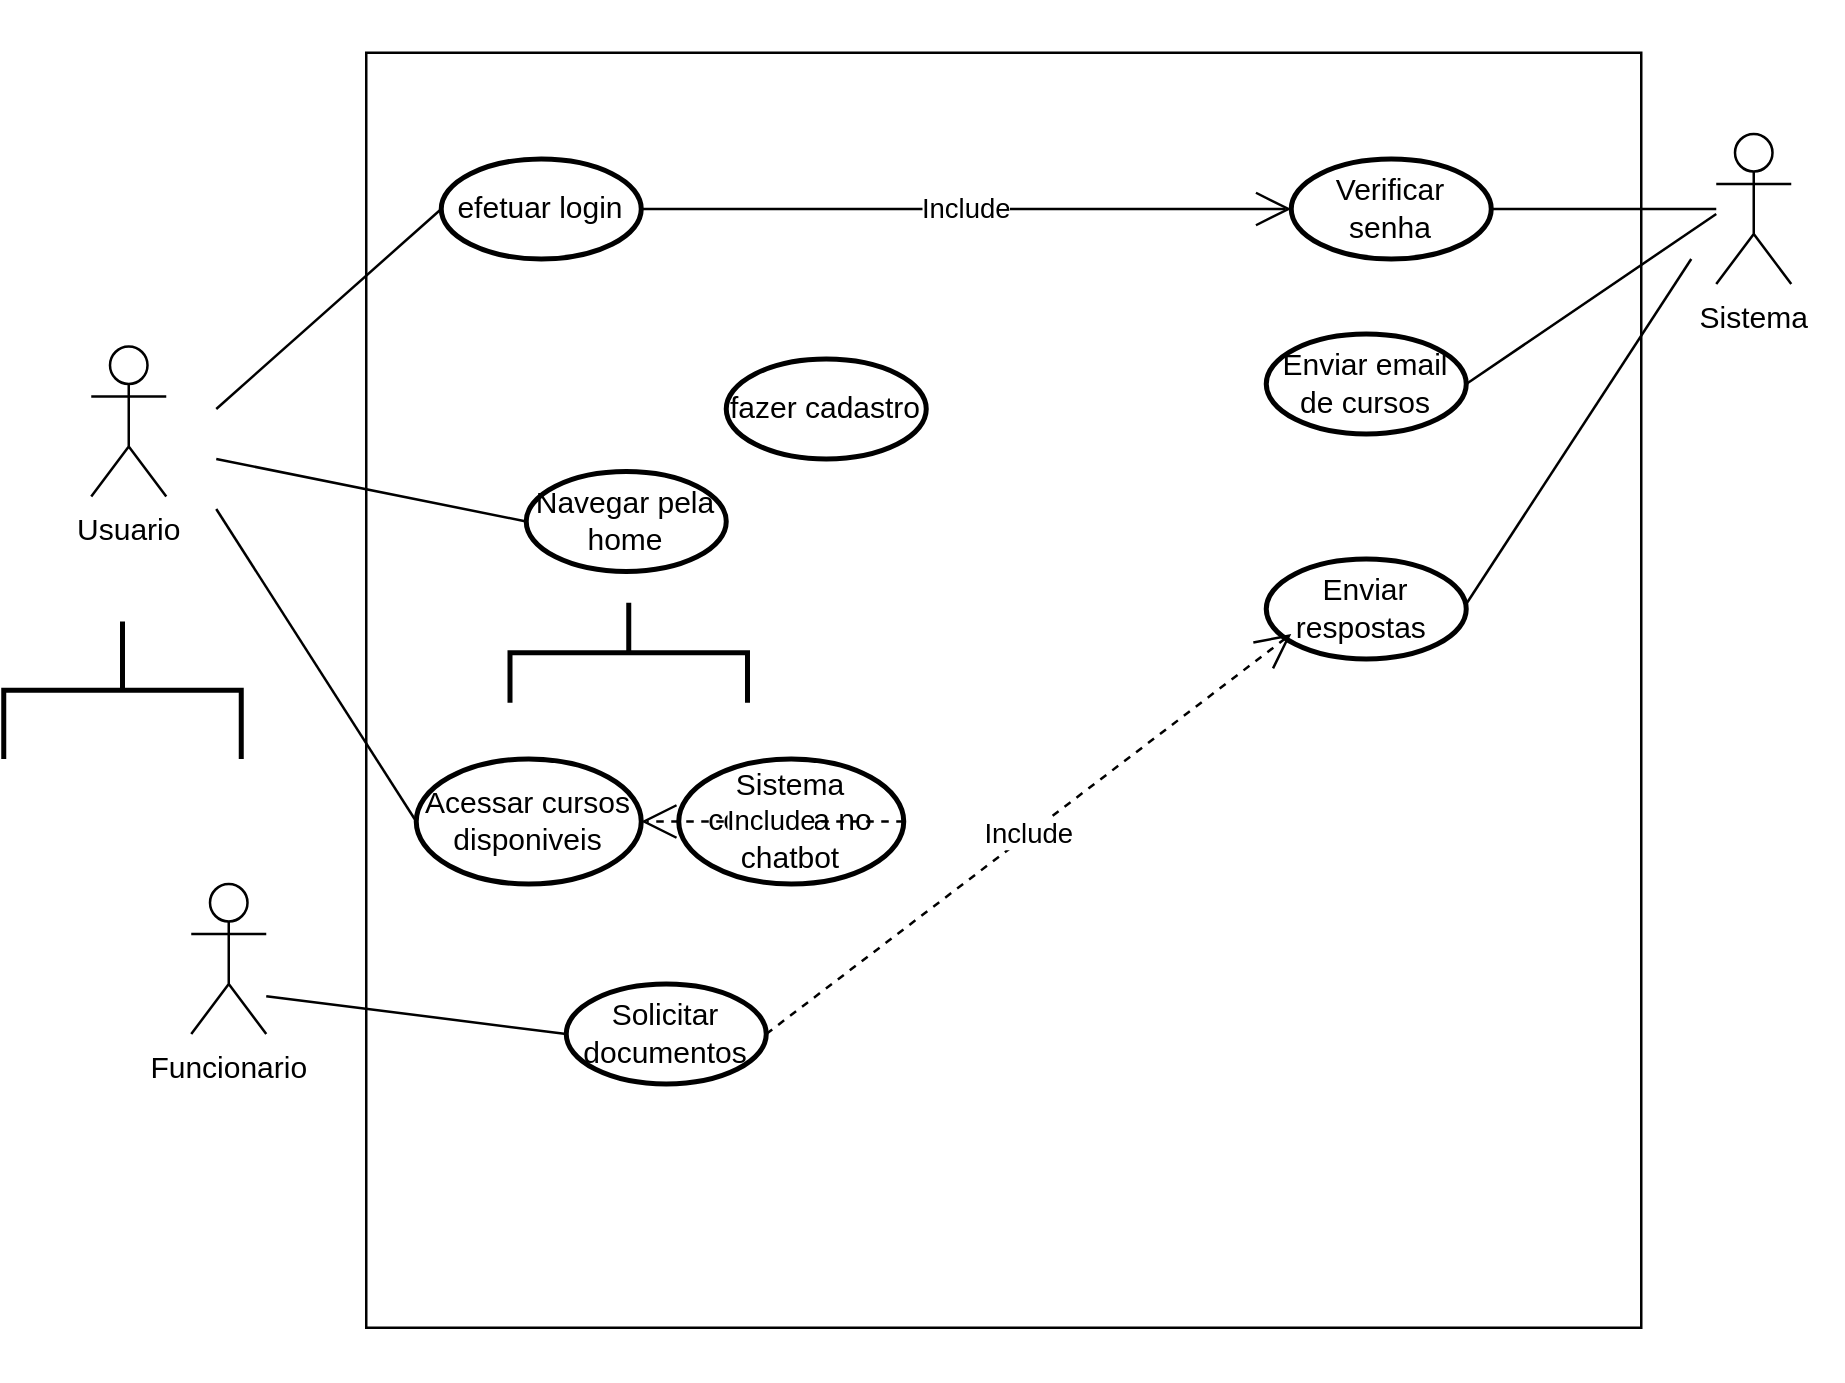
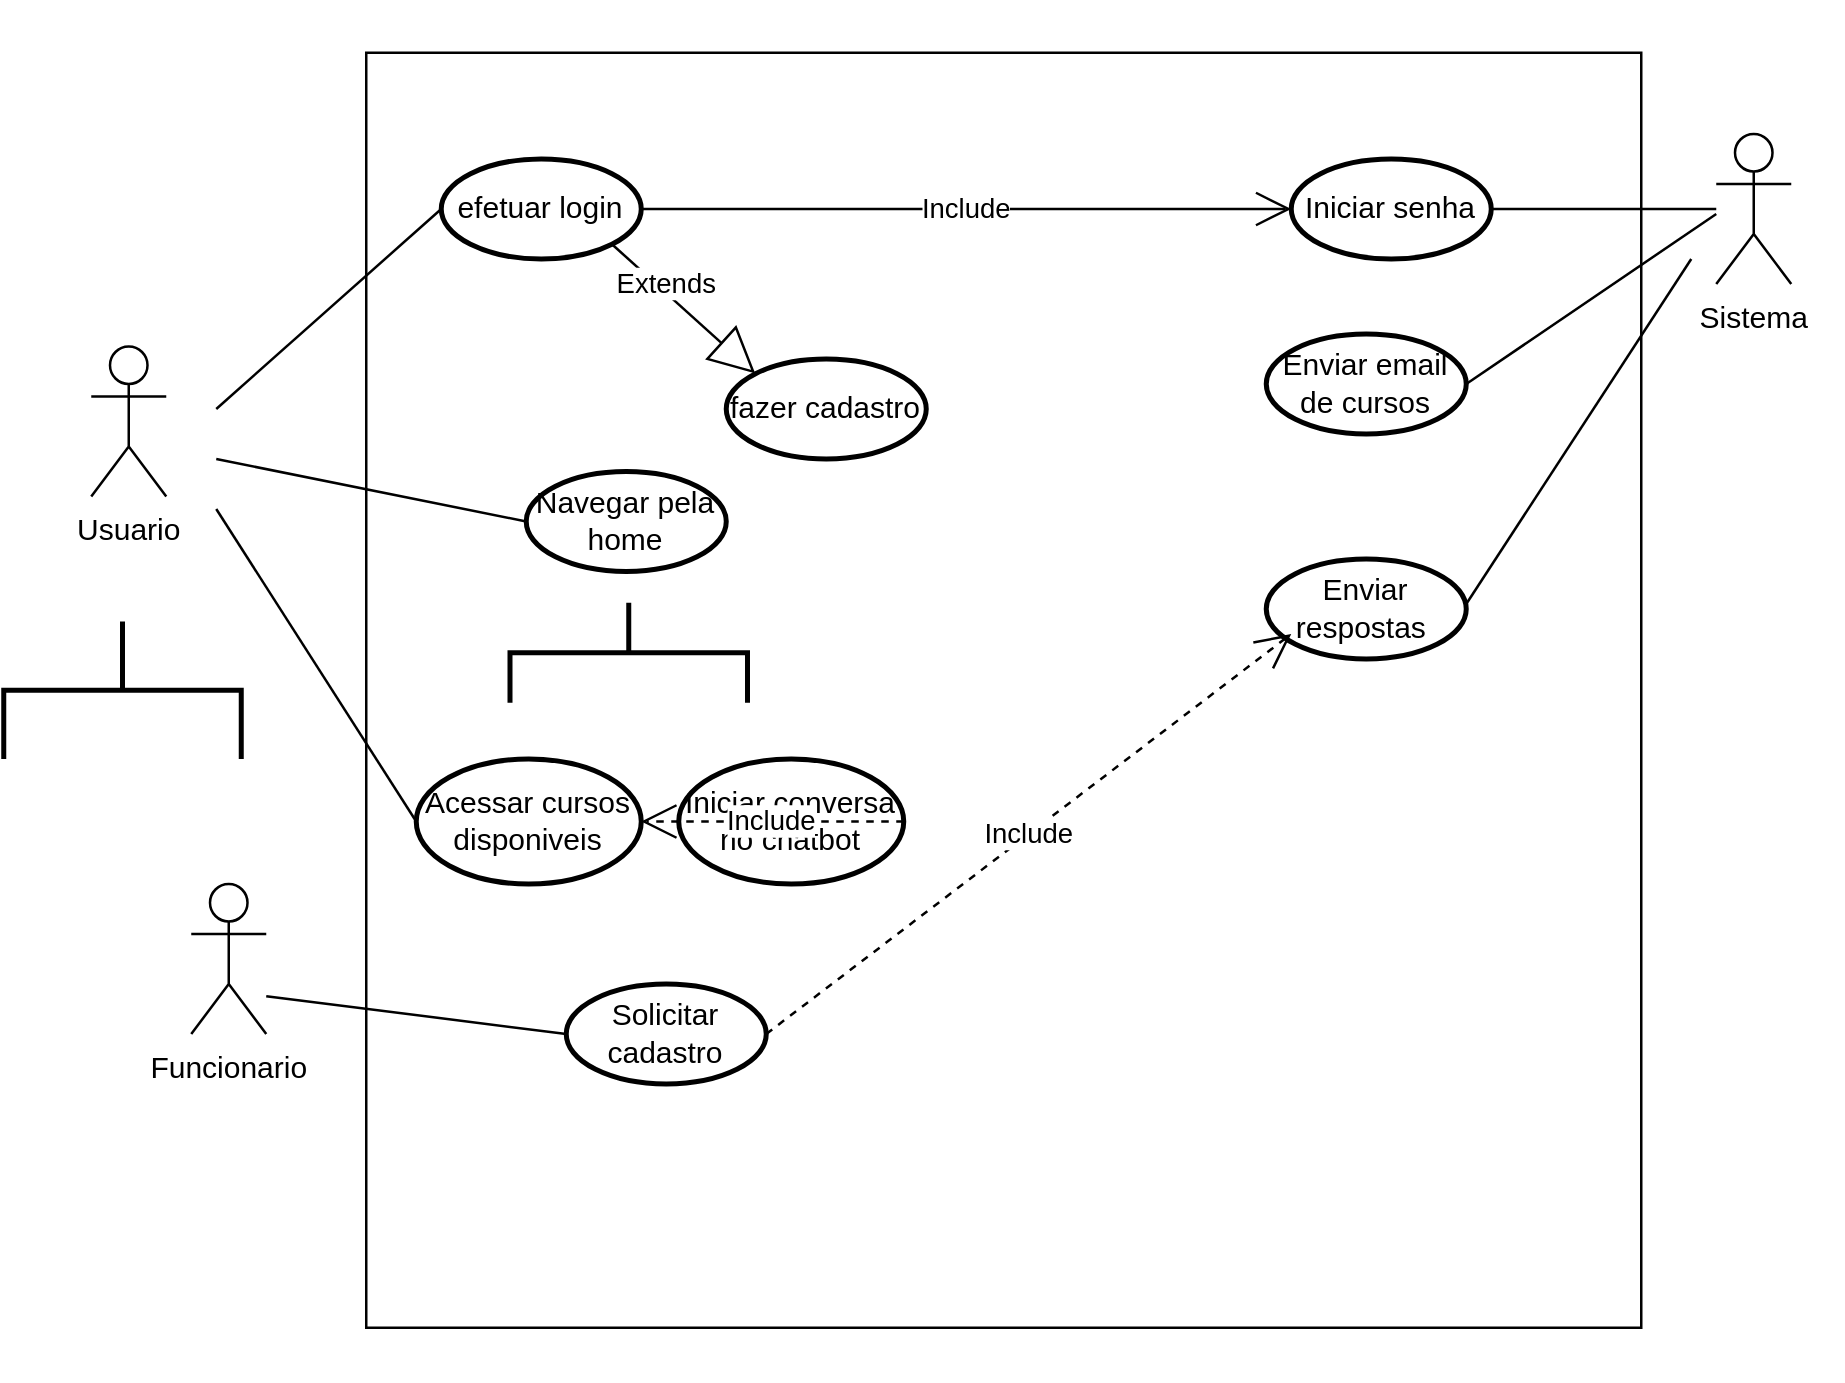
node "Verificar senha": label "Verificar senha" -> "Iniciar senha"
edge "efetuar login" -> "fazer cadastro": added, label "Extends"
node "Sistema conversa no chatbot": label "Sistema conversa no chatbot" -> "Iniciar conversa no chatbot"
node "Solicitar documentos": label "Solicitar documentos" -> "Solicitar cadastro"
